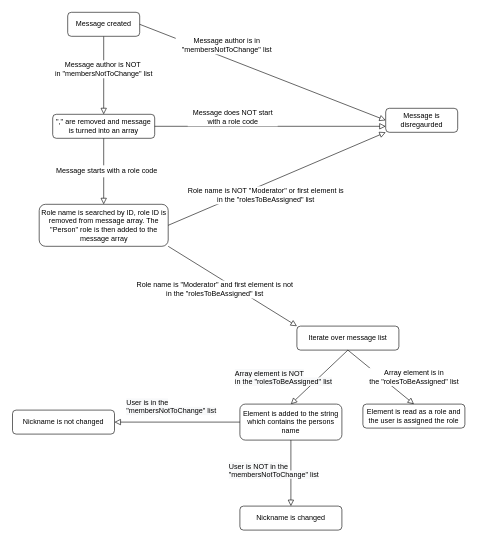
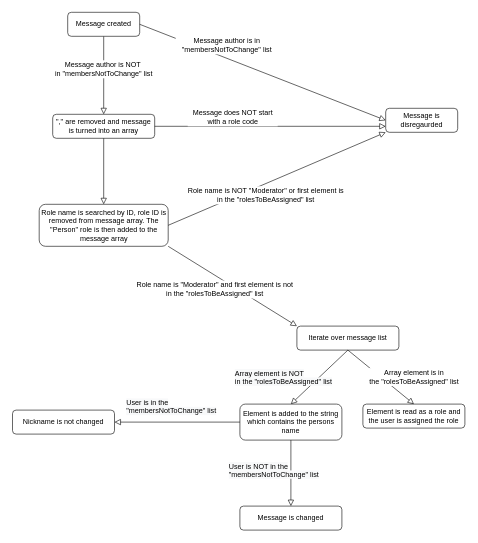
node "Message starts with a role code": removed
node "Nickname is changed": label "Nickname is changed" -> "Message is changed"
